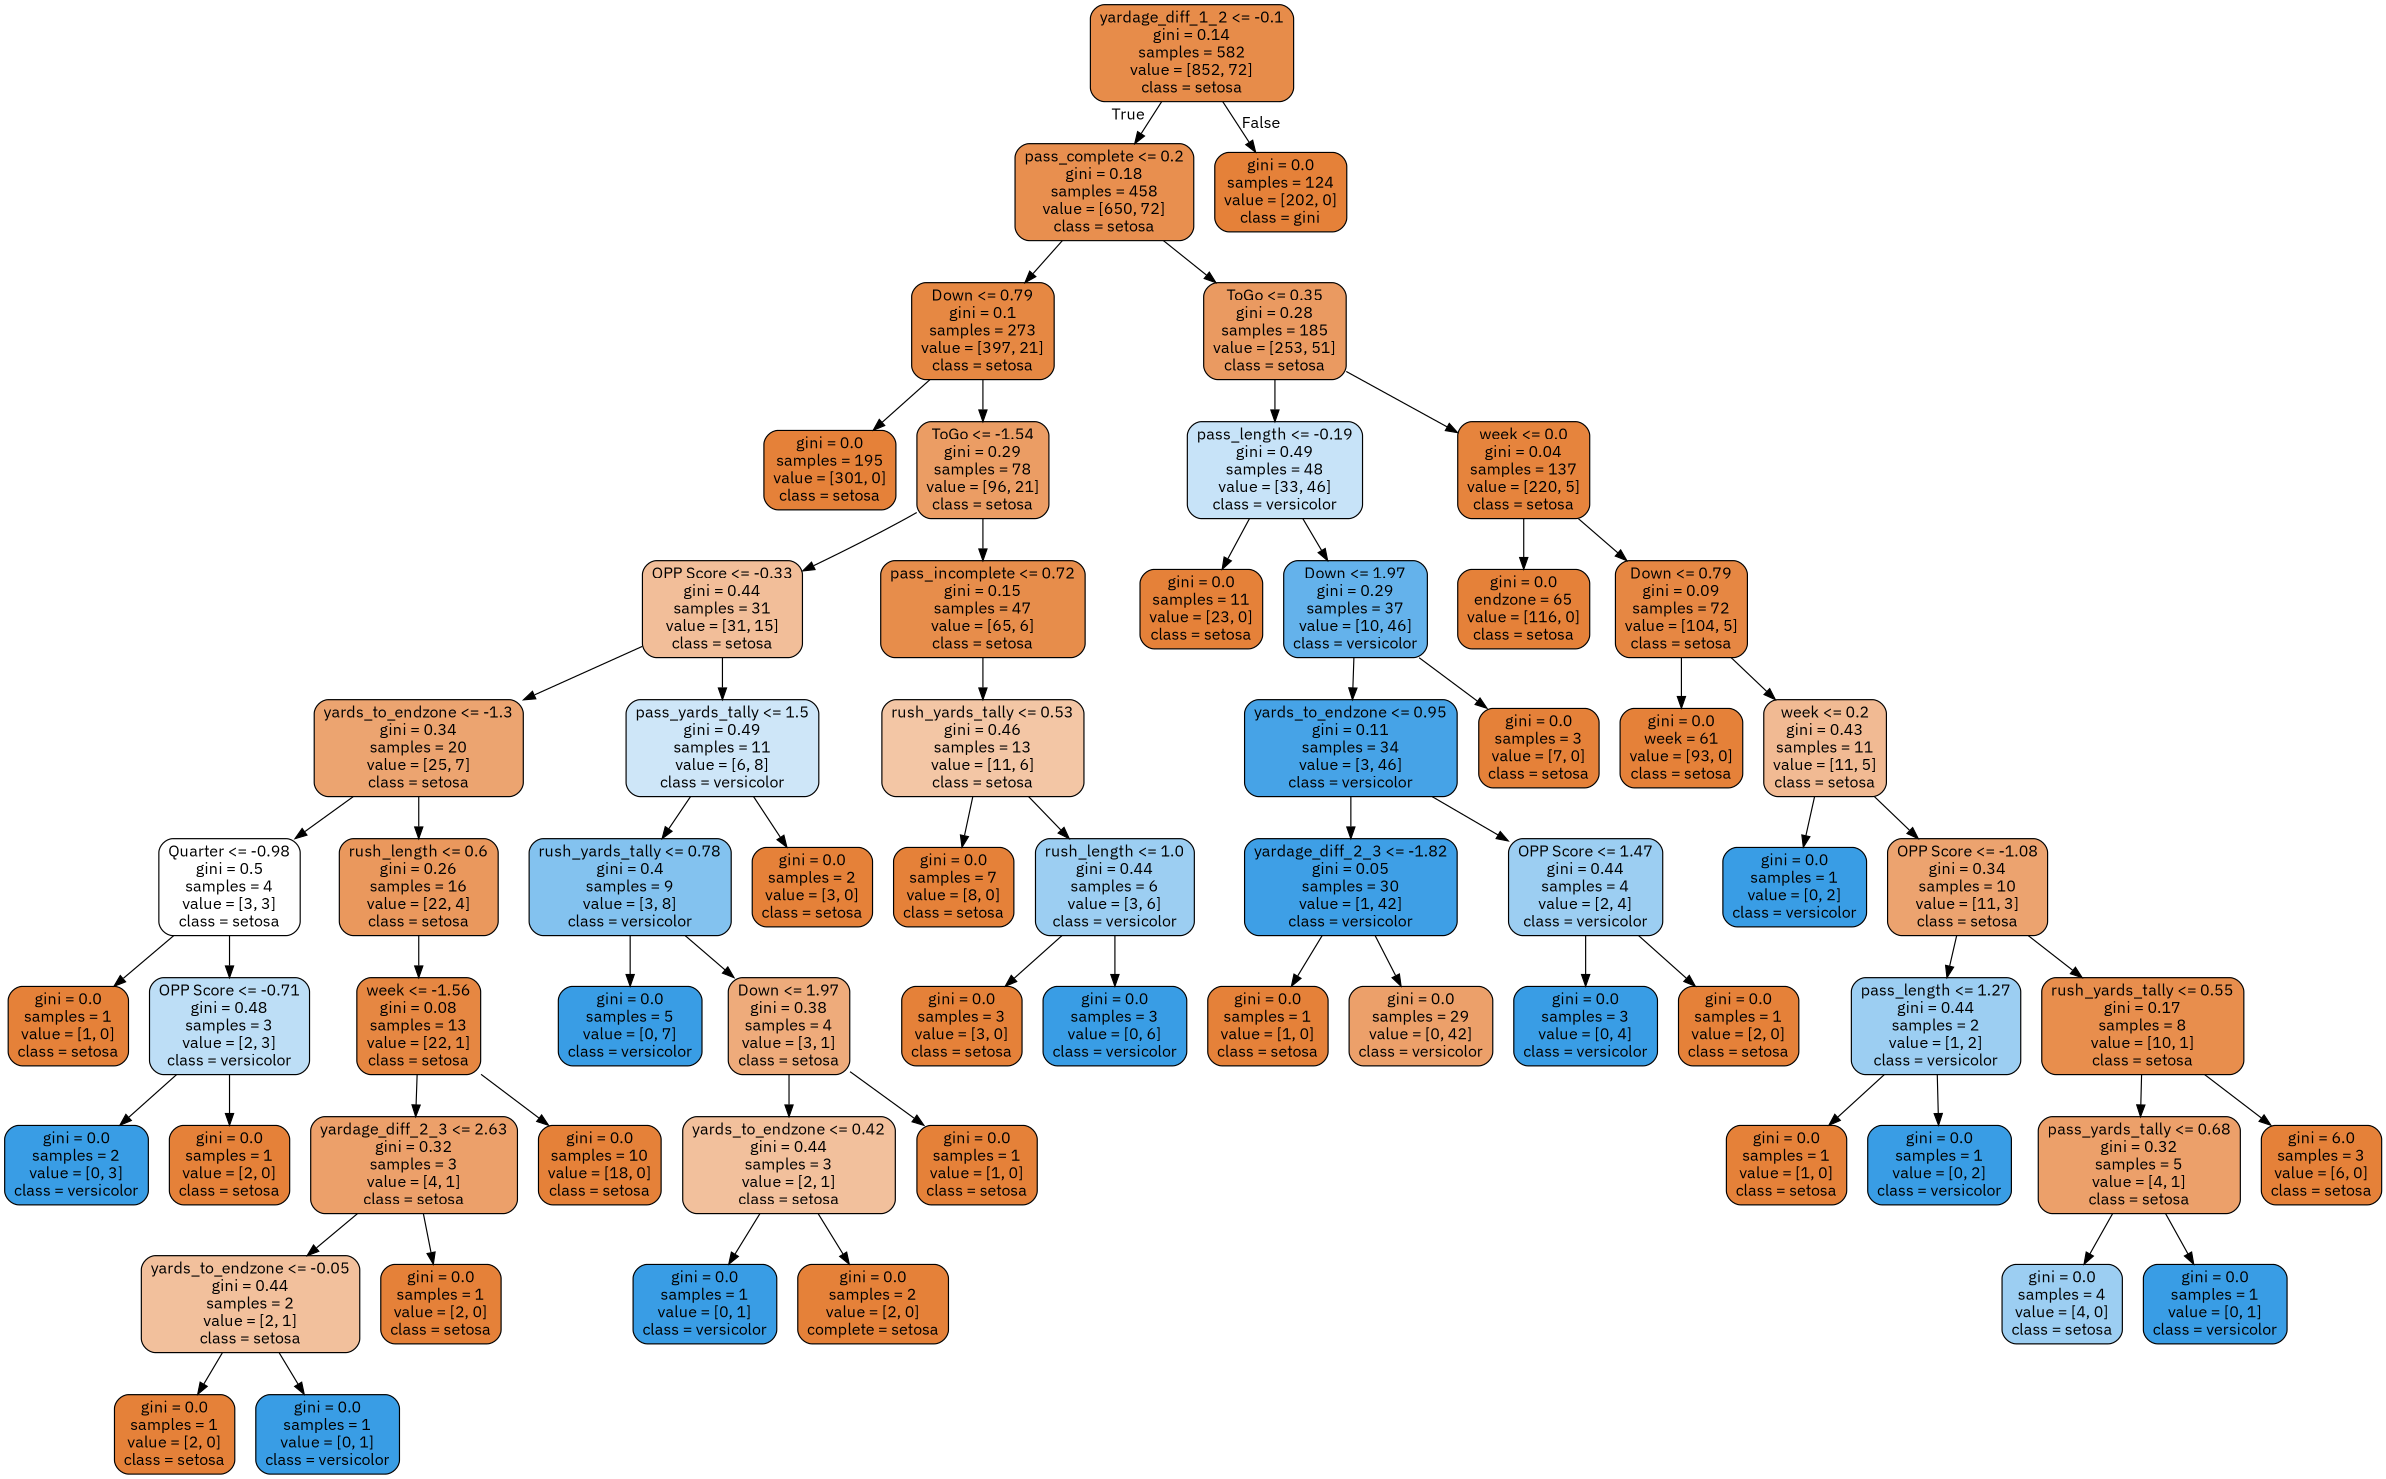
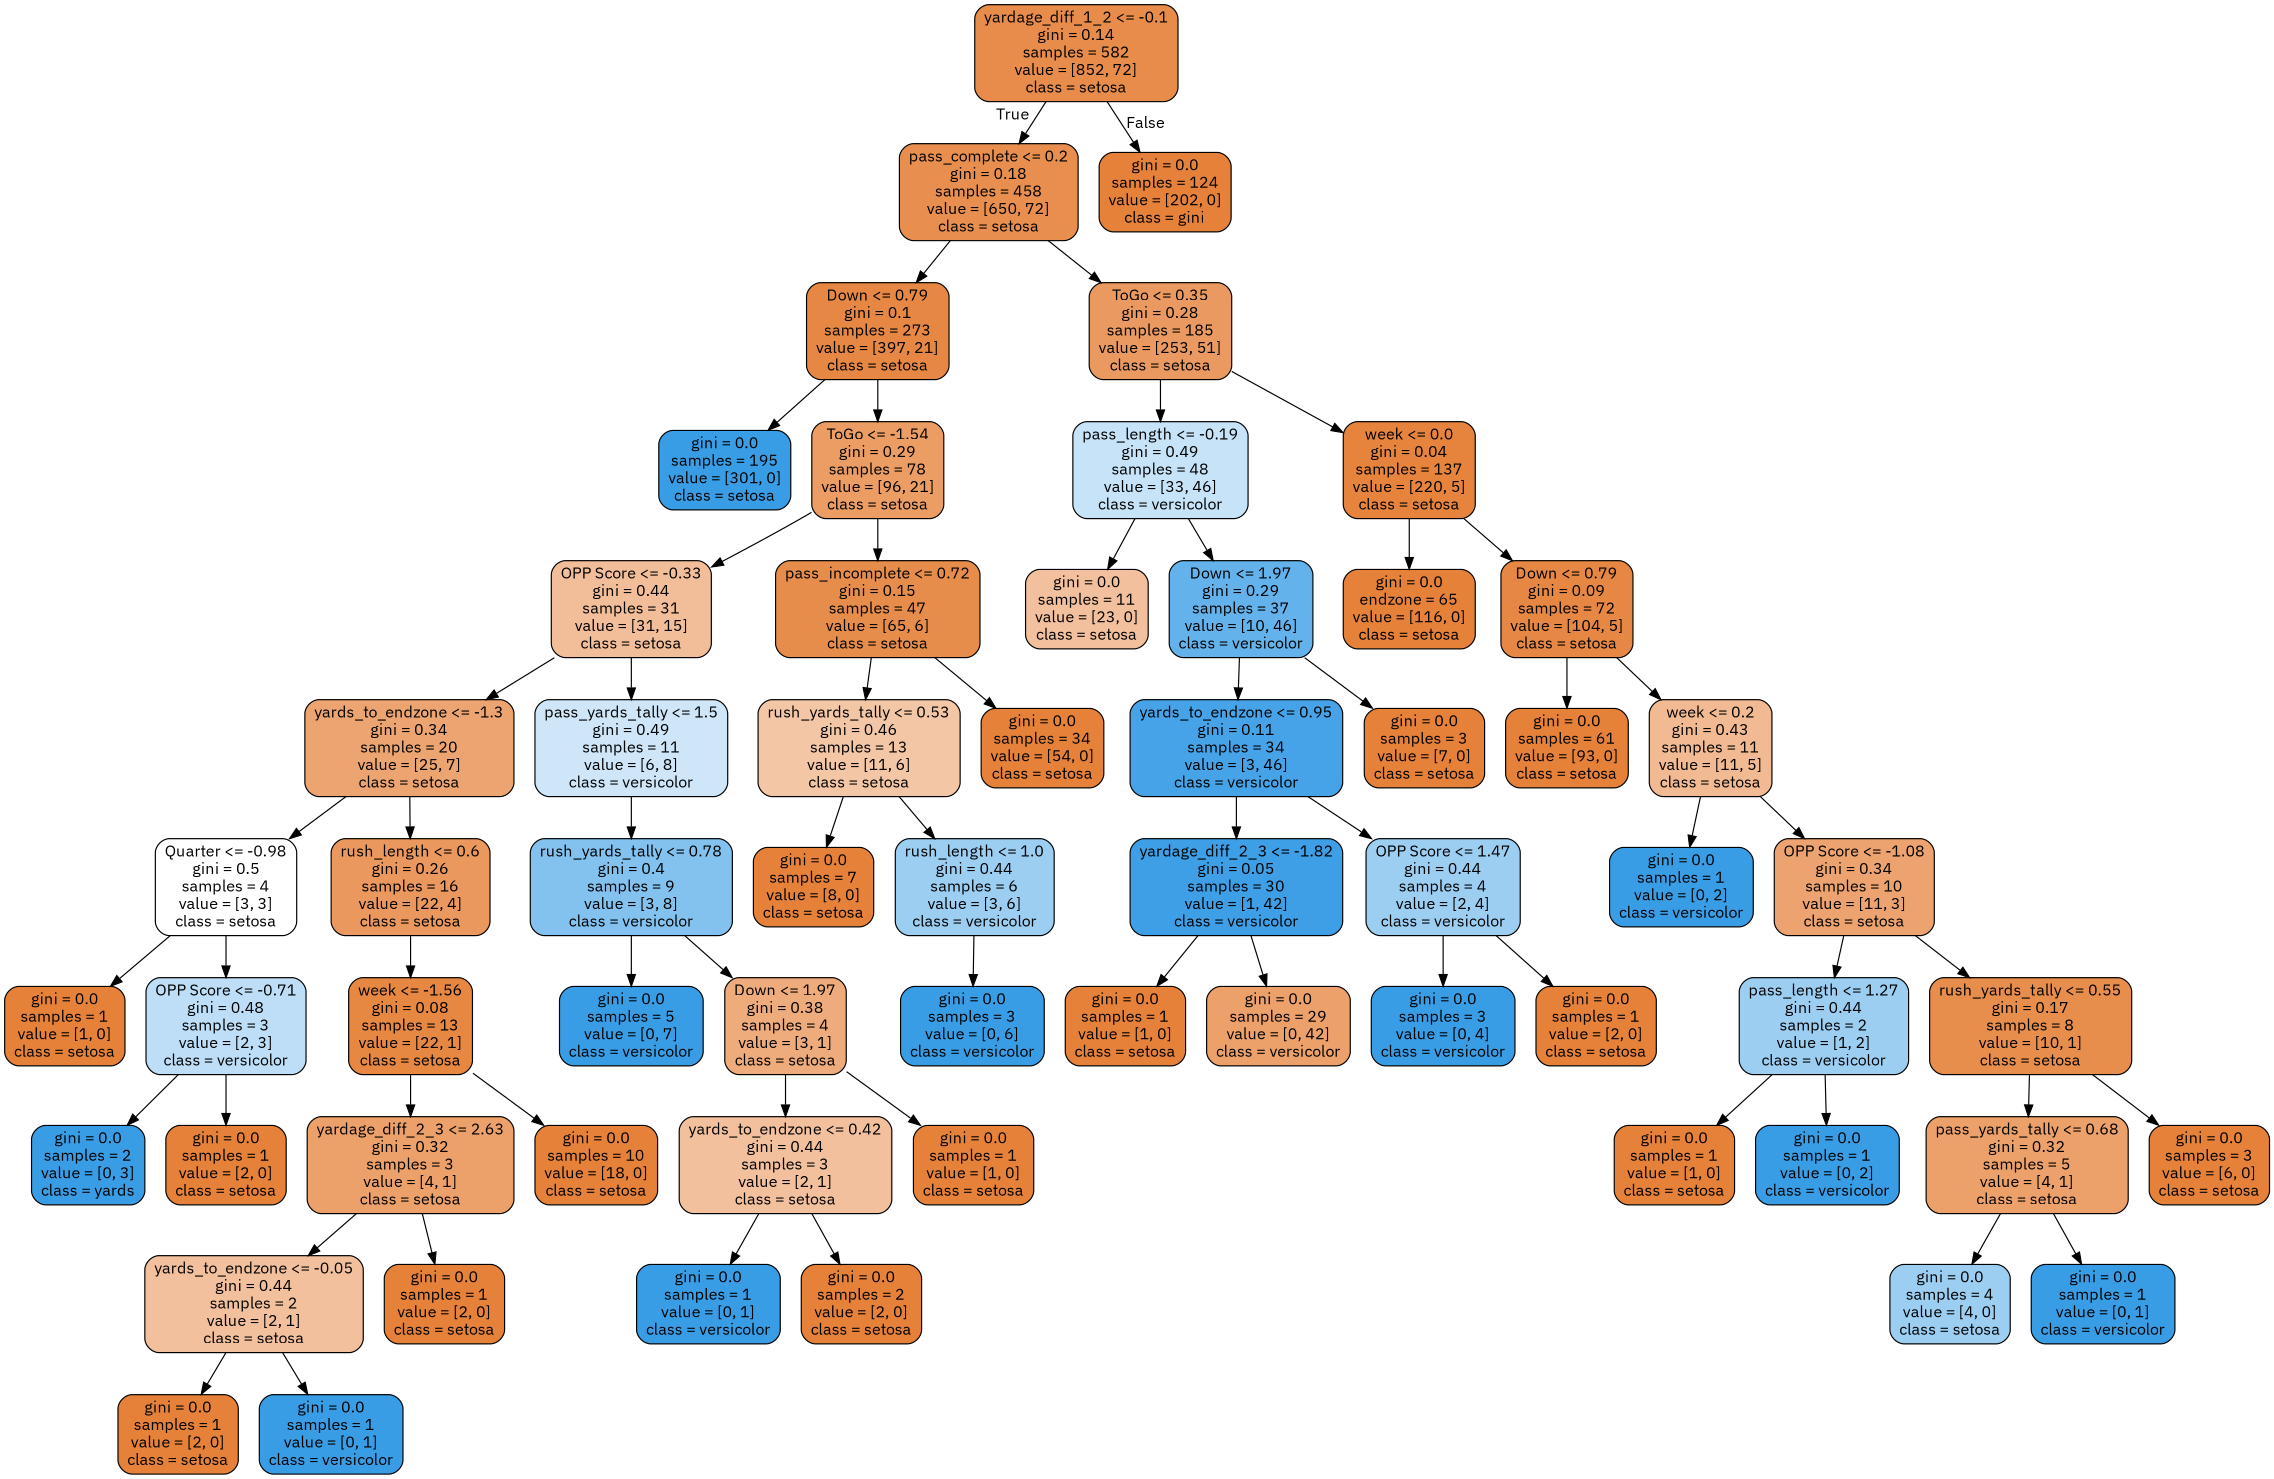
node "gini = 0.0 samples = 195 value = [301, 0] class = setosa": fillcolor #e58139 -> #399de5
node "gini = 0.0 samples = 11 value = [23, 0] class = setosa": fillcolor #e58139 -> #f2c09c
node "gini = 0.0 samples = 34 value = [54, 0] class = setosa": added
node "gini = 0.0 week = 61 value = [93, 0] class = setosa": label "gini = 0.0 week = 61 value = [93, 0] class = setosa" -> "gini = 0.0 samples = 61 value = [93, 0] class = setosa"
node "gini = 0.0 samples = 2 value = [3, 0] class = setosa": removed
node "gini = 0.0 samples = 3 value = [3, 0] class = setosa": removed
node "gini = 0.0 samples = 2 value = [0, 3] class = versicolor": label "gini = 0.0 samples = 2 value = [0, 3] class = versicolor" -> "gini = 0.0 samples = 2 value = [0, 3] class = yards"
node "gini = 6.0 samples = 3 value = [6, 0] class = setosa": label "gini = 6.0 samples = 3 value = [6, 0] class = setosa" -> "gini = 0.0 samples = 3 value = [6, 0] class = setosa"
node "gini = 0.0 samples = 2 value = [2, 0] complete = setosa": label "gini = 0.0 samples = 2 value = [2, 0] complete = setosa" -> "gini = 0.0 samples = 2 value = [2, 0] class = setosa"
